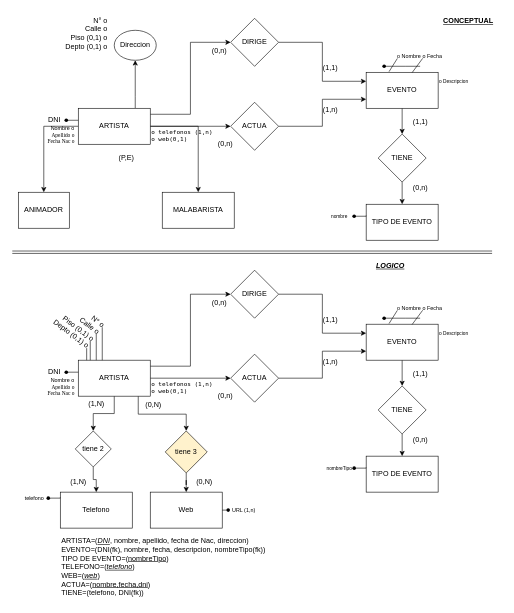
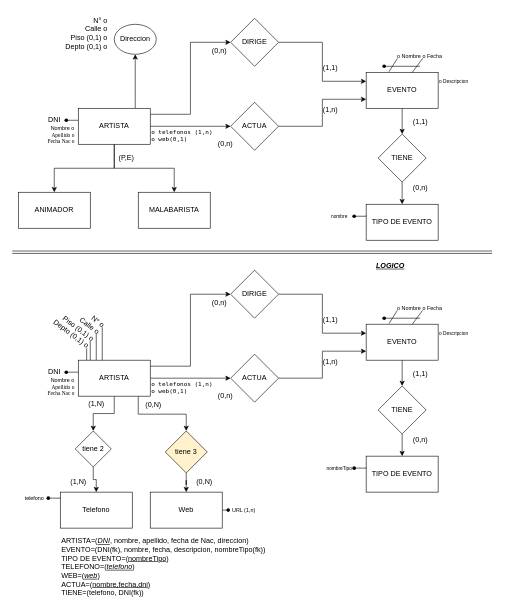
node "CONCEPTUAL": removed
node "Direccion": moved (135, 45) -> (135, 39)
node "ANIMADOR": size 51x36 -> 72x36
node "MALABARISTA": moved (198, 210) -> (174, 210)
